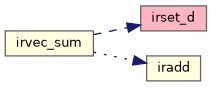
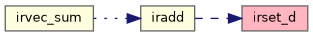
edge "irvec_sum" -> "irset_d": now "iradd" -> "irset_d"
